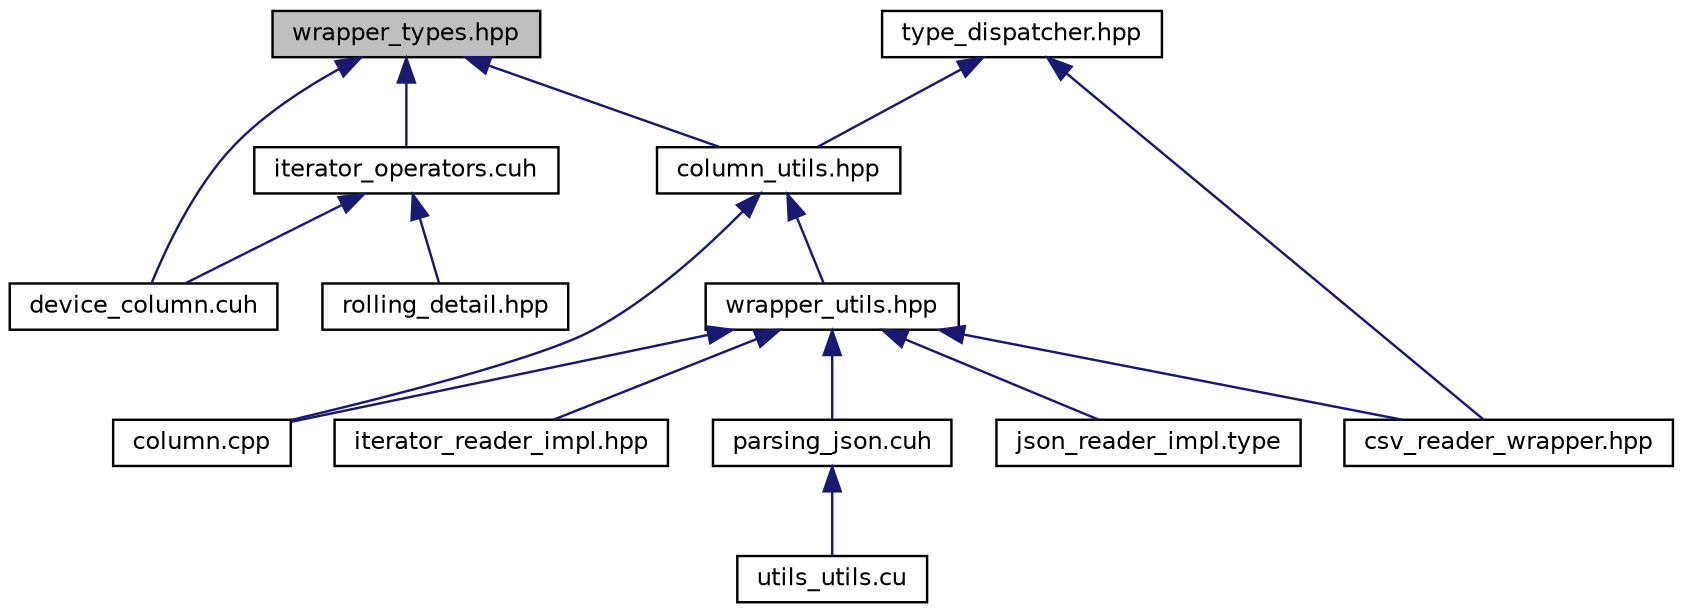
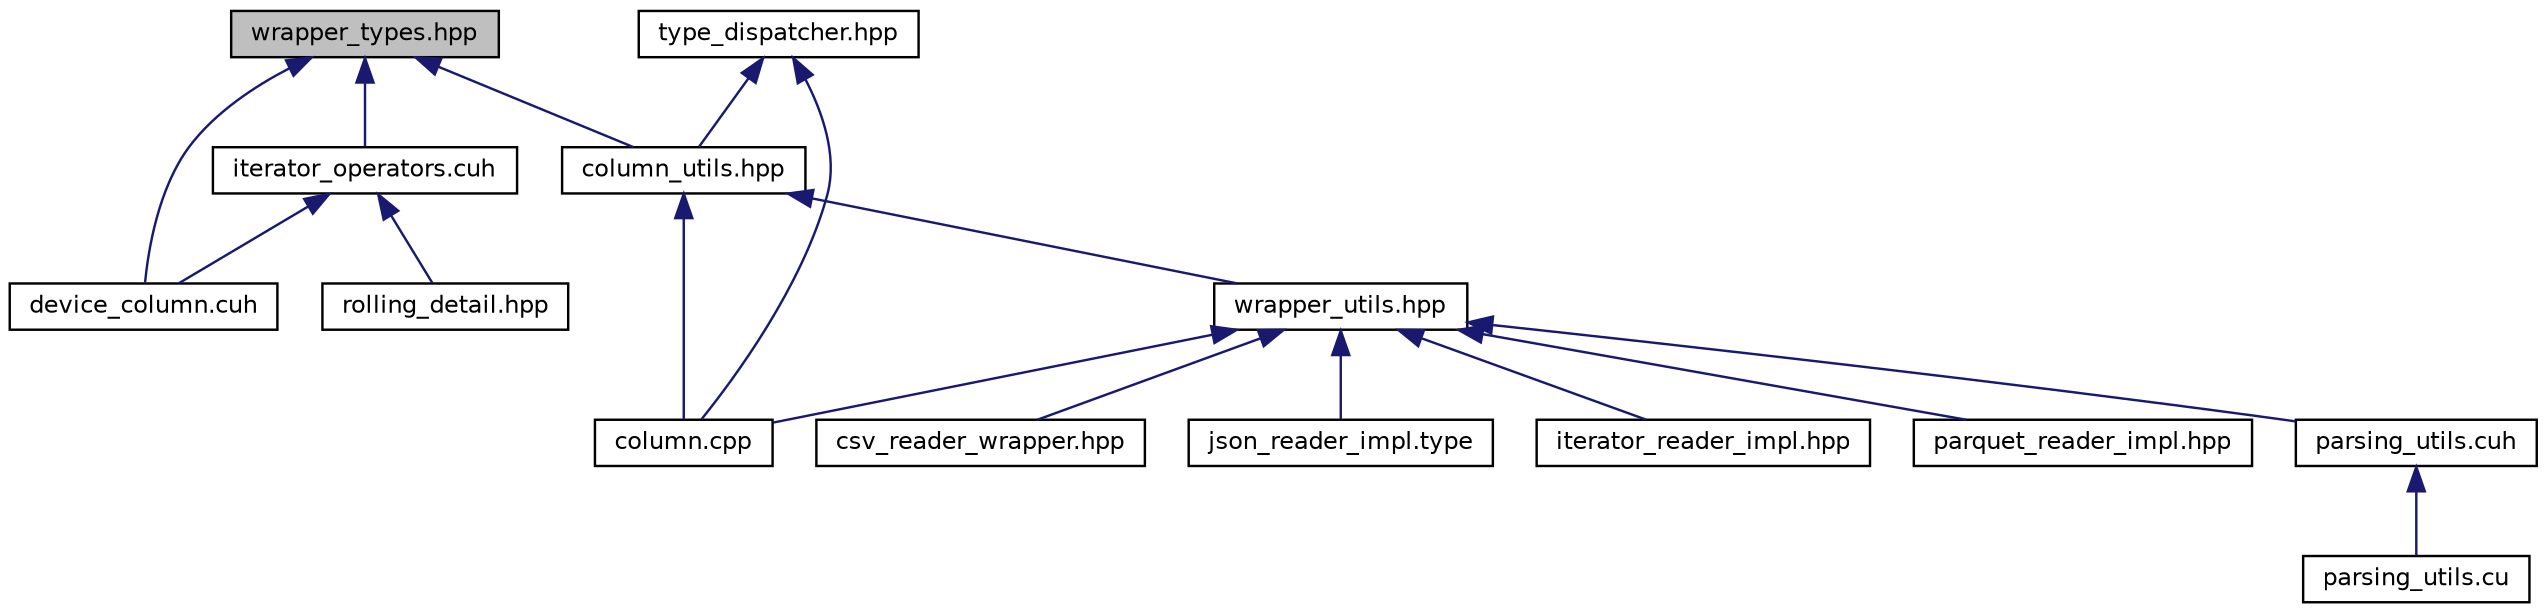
edge "csv_reader_wrapper.hpp" -> "type_dispatcher.hpp": now "column.cpp" -> "type_dispatcher.hpp"
node "parsing_json.cuh": label "parsing_json.cuh" -> "parsing_utils.cuh"
node "parquet_reader_impl.hpp": added
node "utils_utils.cu": label "utils_utils.cu" -> "parsing_utils.cu"
